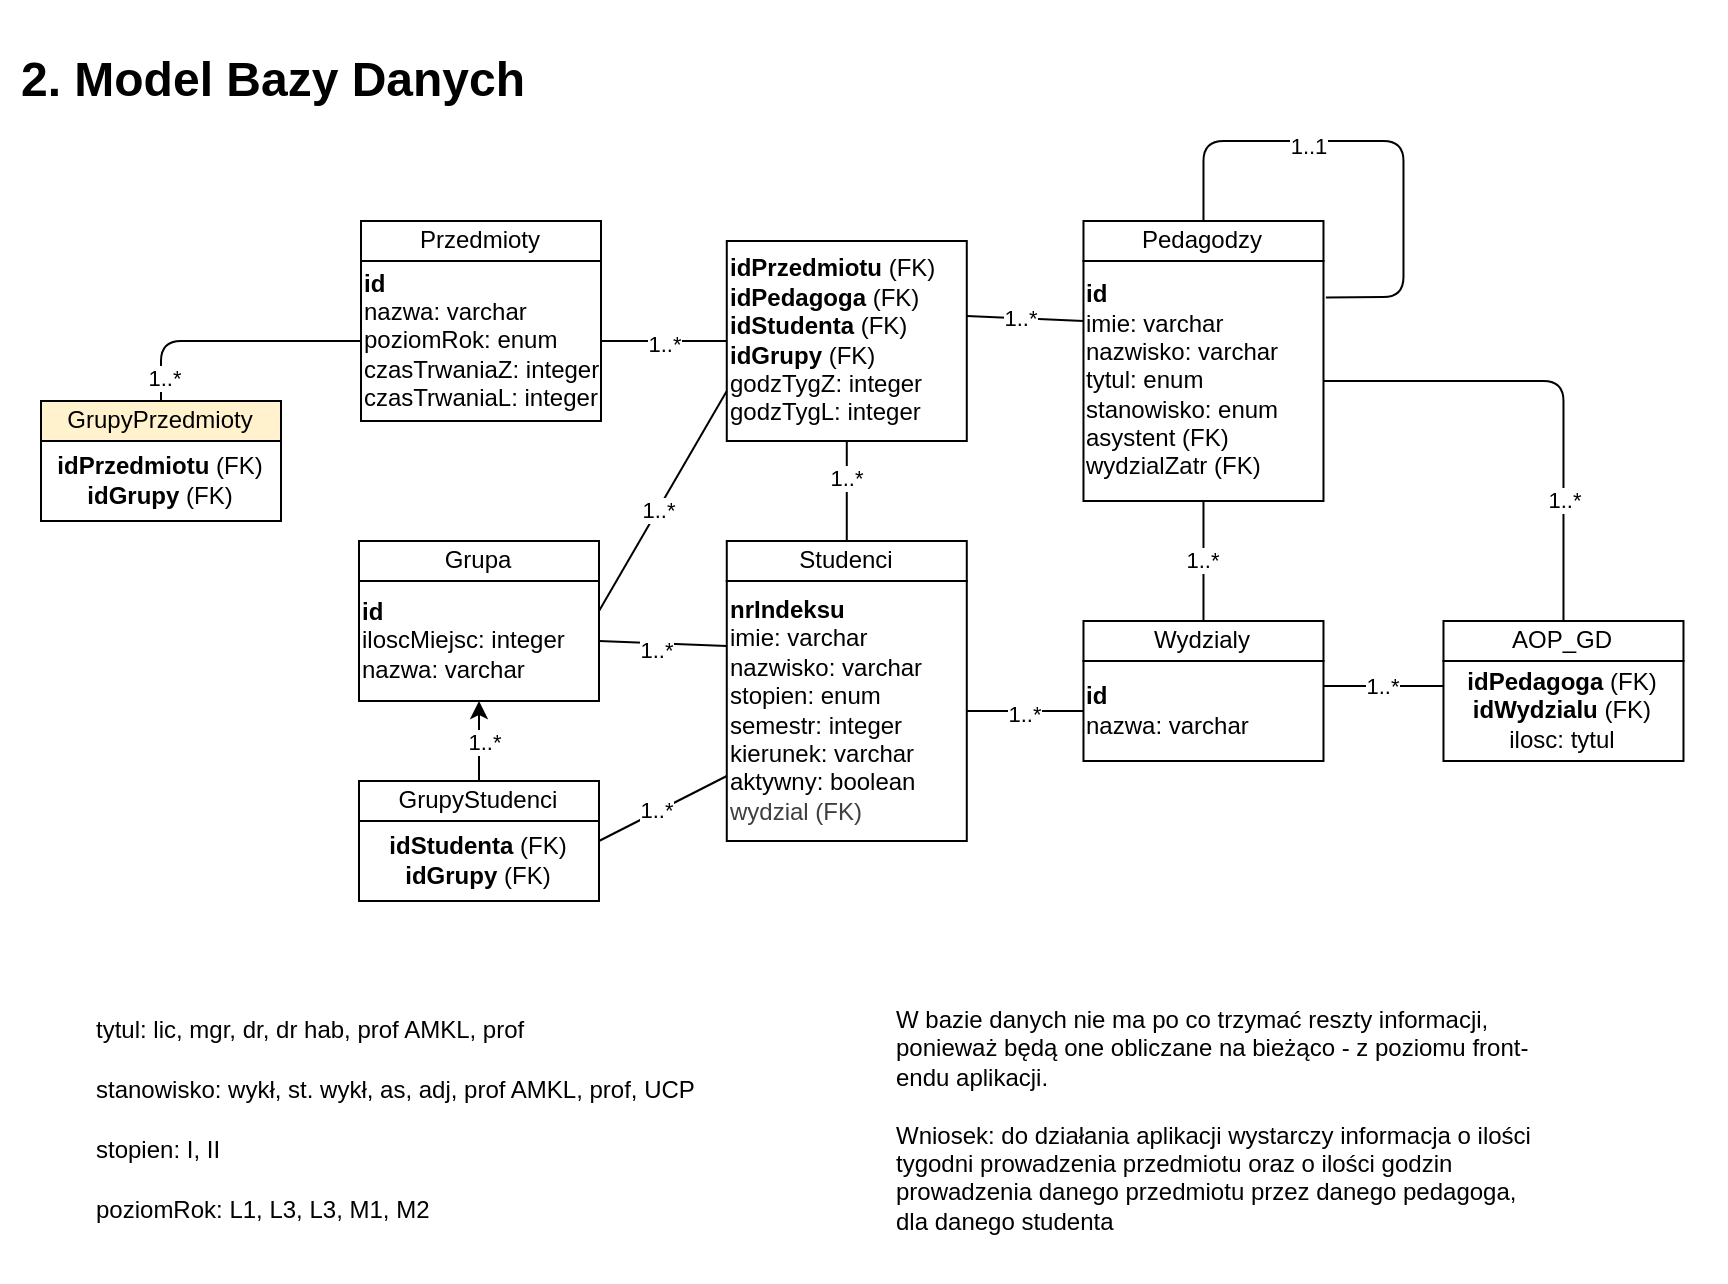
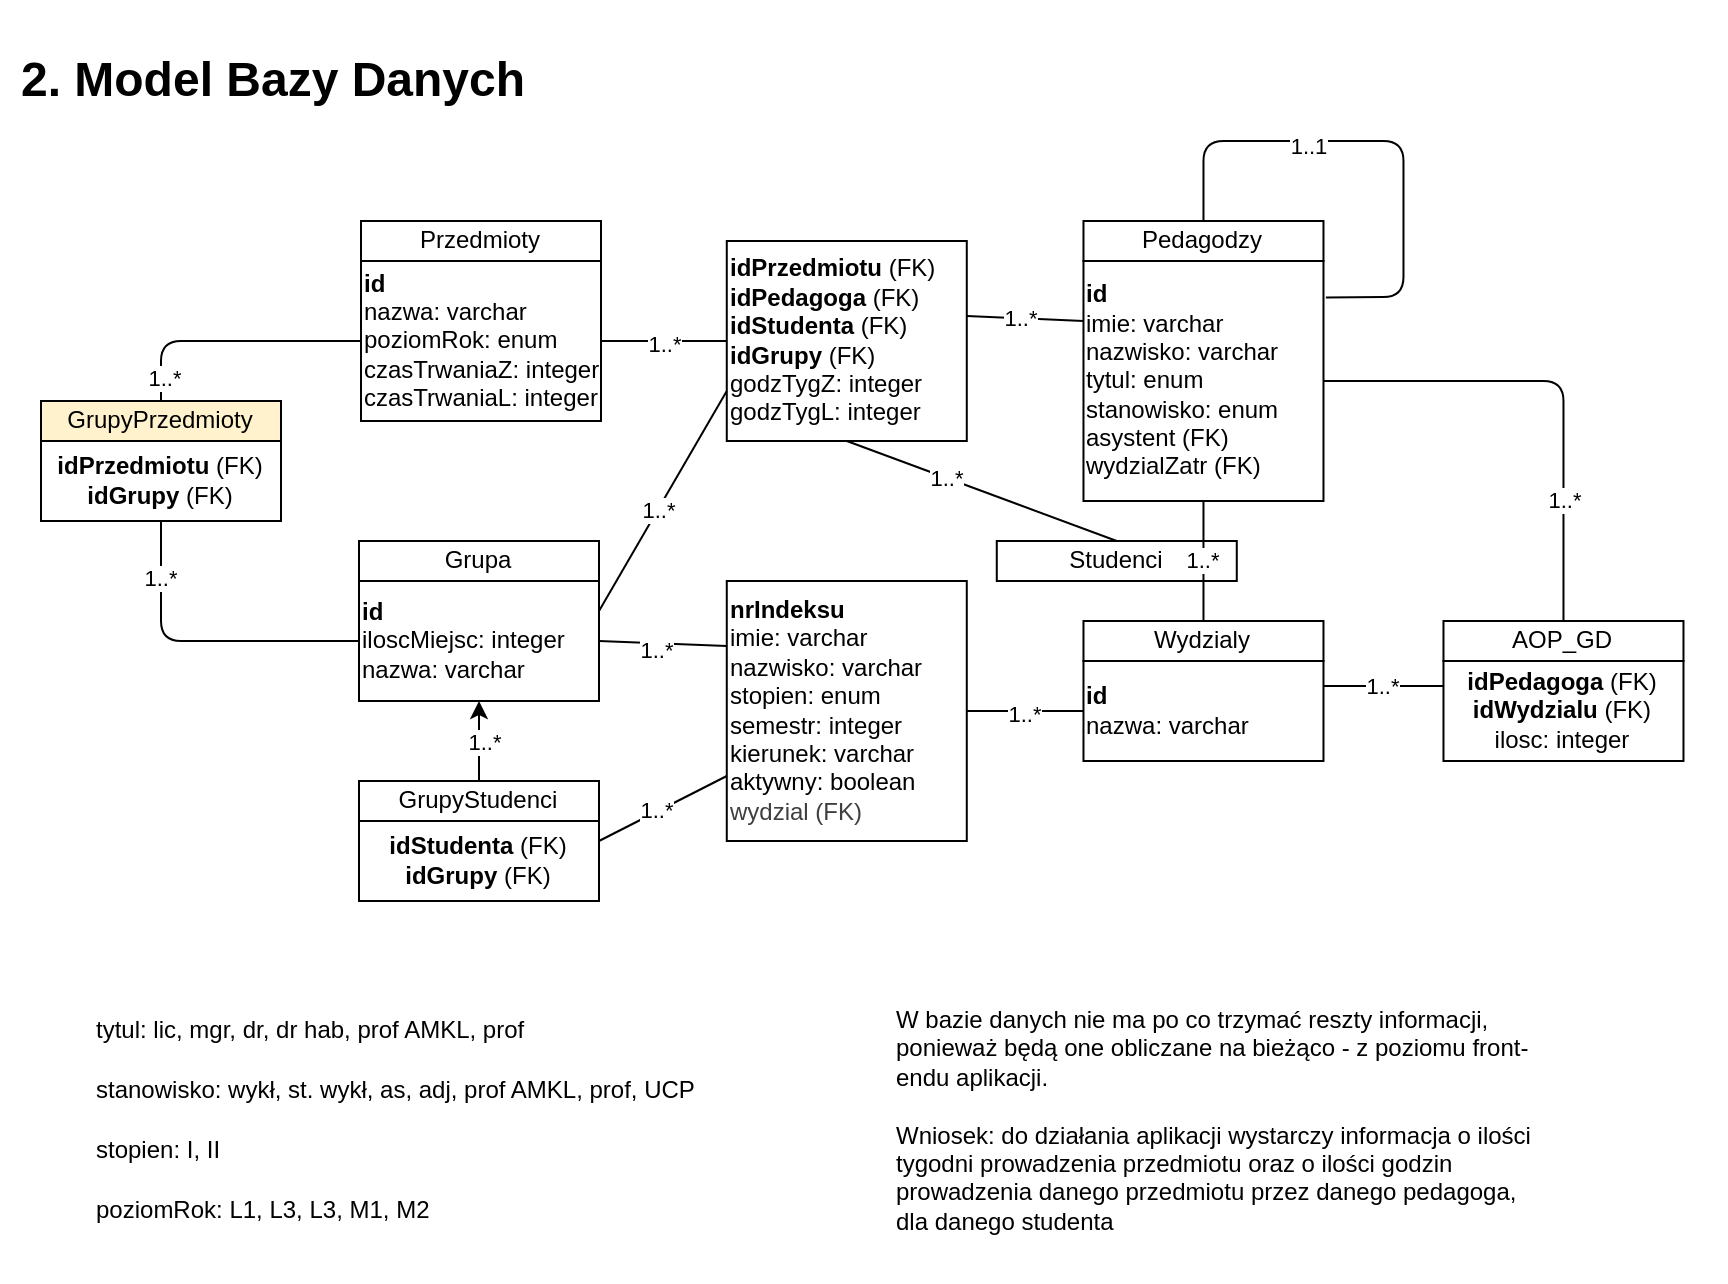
node "Studenci": moved (847, 561) -> (1117, 561)
edge "idPrzedmiotu (FK) idGrupy (FK)" -- "id iloscMiejsc: integer nazwa: varchar": added, label "1..*"
node "idPedagoga (FK) idWydzialu (FK) ilosc: tytul": label "idPedagoga (FK) idWydzialu (FK) ilosc: tytul" -> "idPedagoga (FK) idWydzialu (FK) ilosc: integer"
